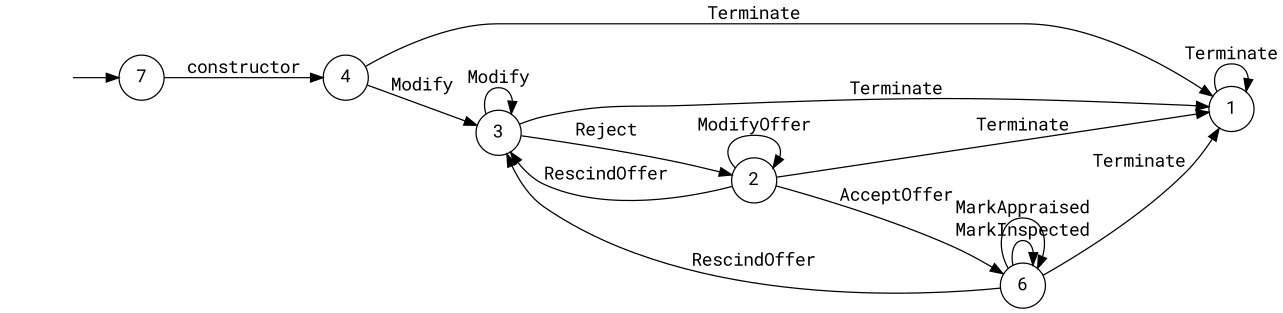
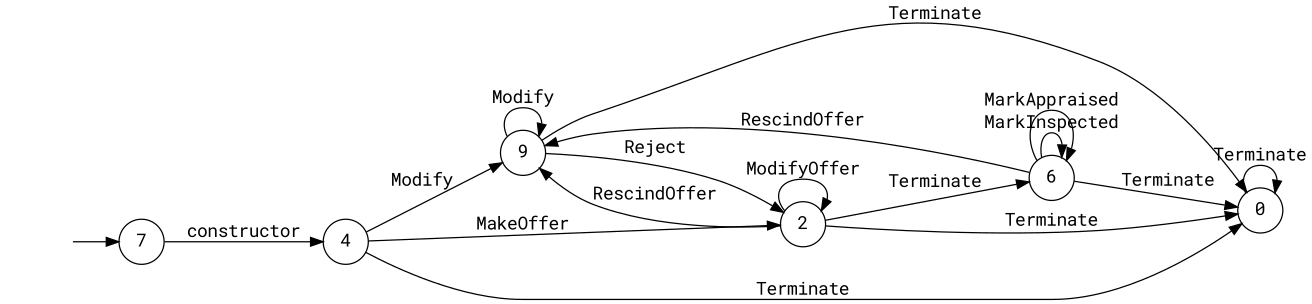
node "1": label "1" -> "0"
node "3": label "3" -> "9"
edge "2" -> "6": label "AcceptOffer" -> "Terminate"
edge "4" -> "2": added, label "MakeOffer"
